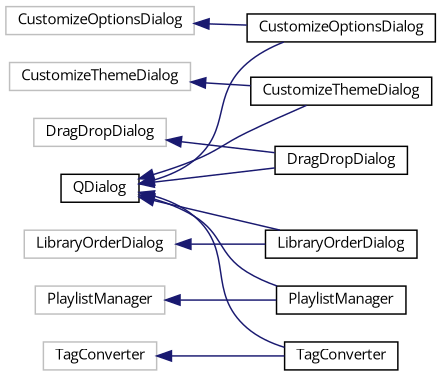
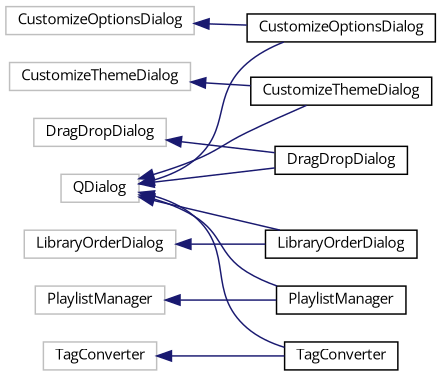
node "QDialog": color black -> grey75
